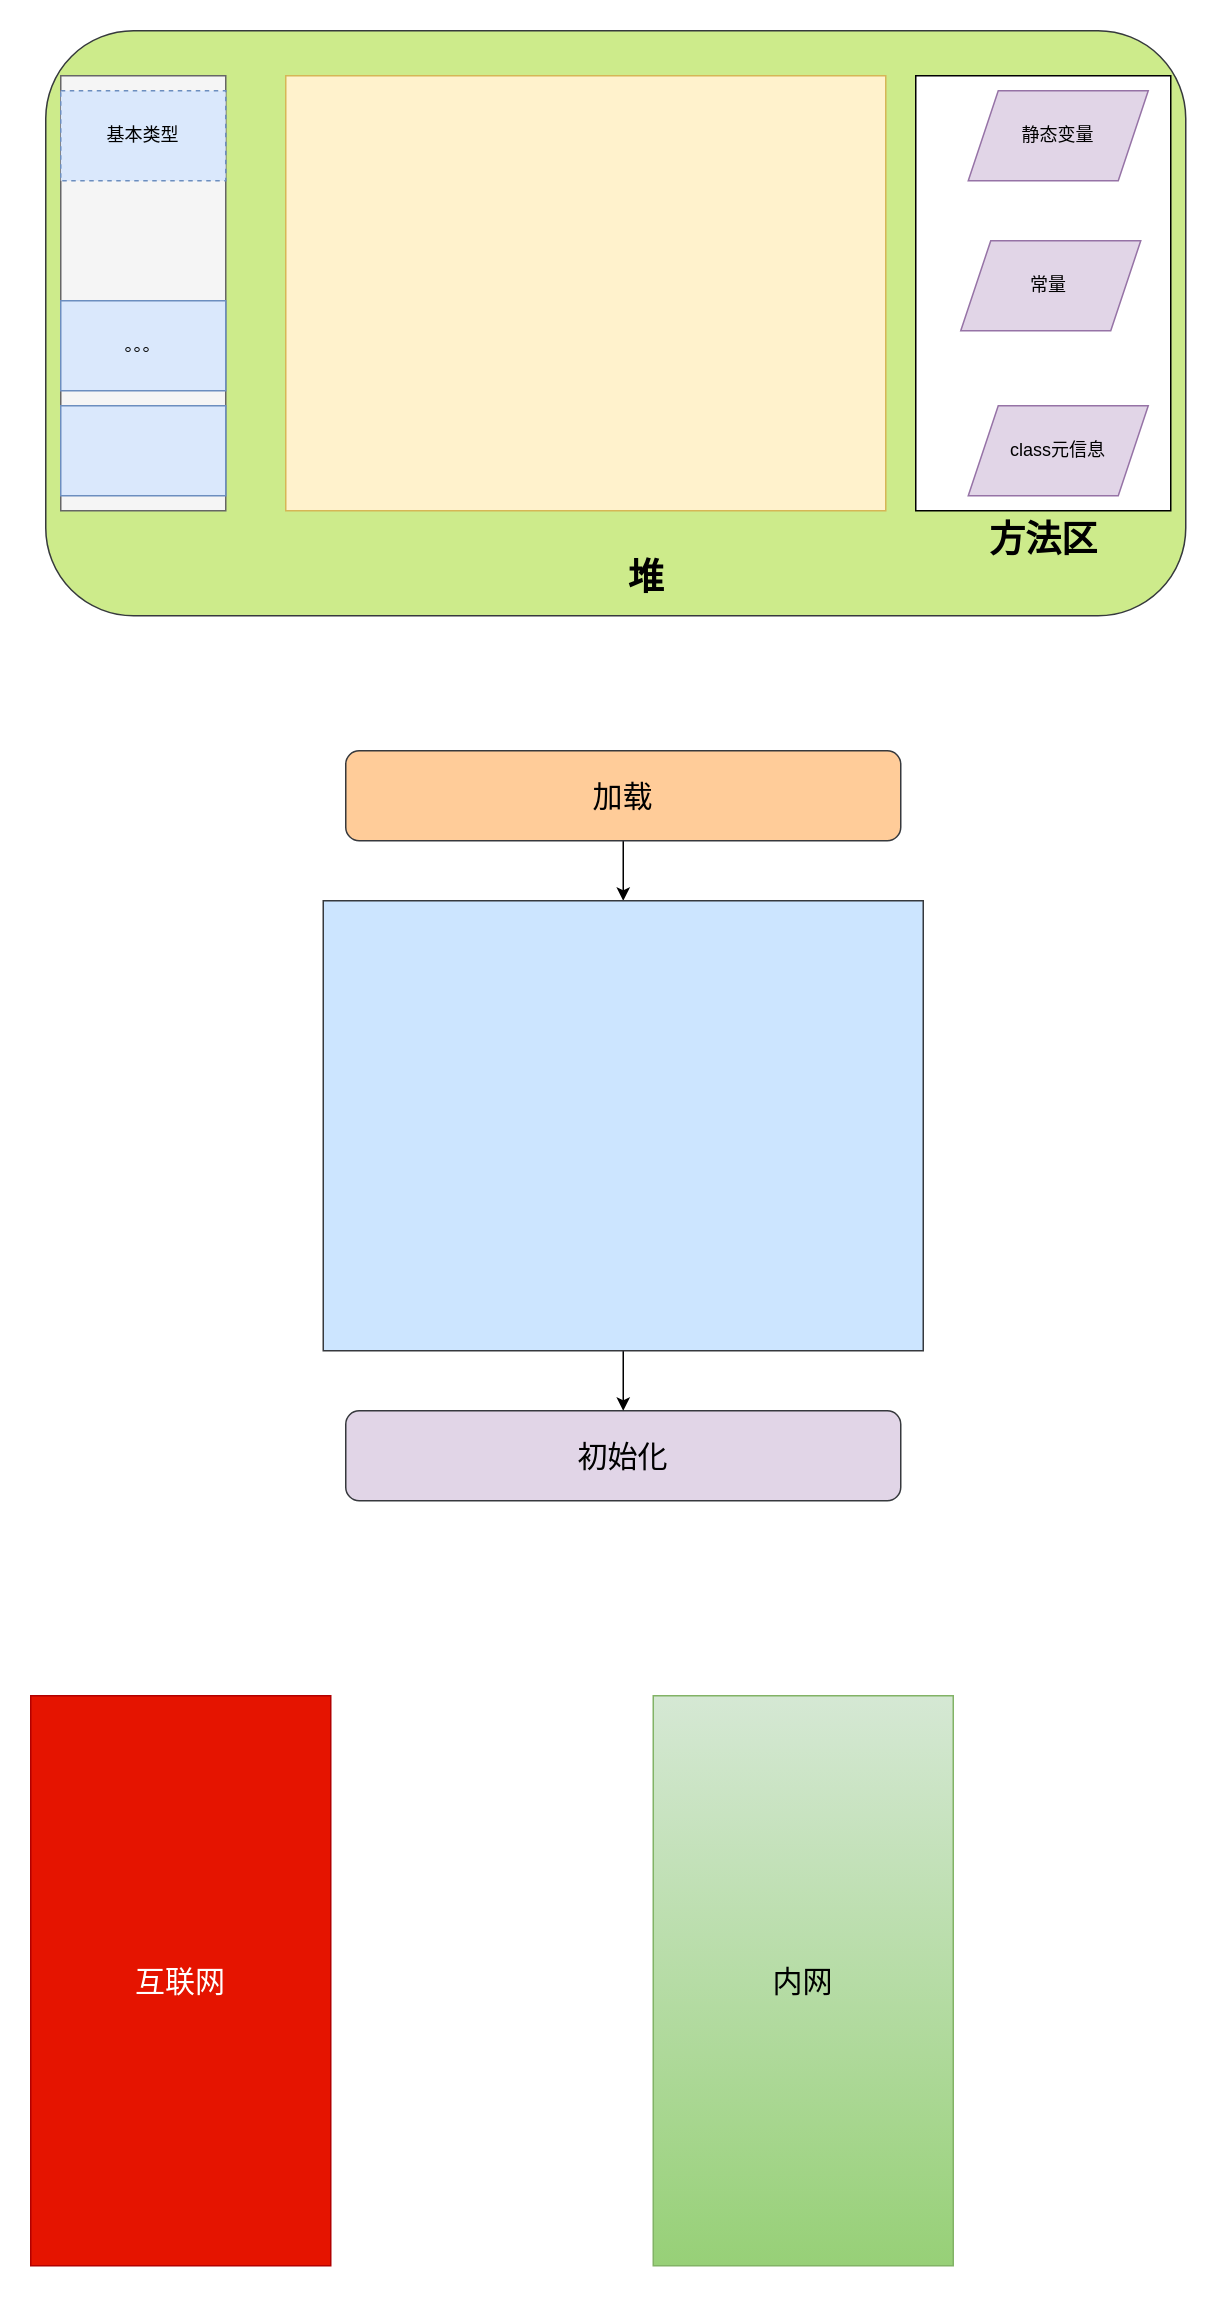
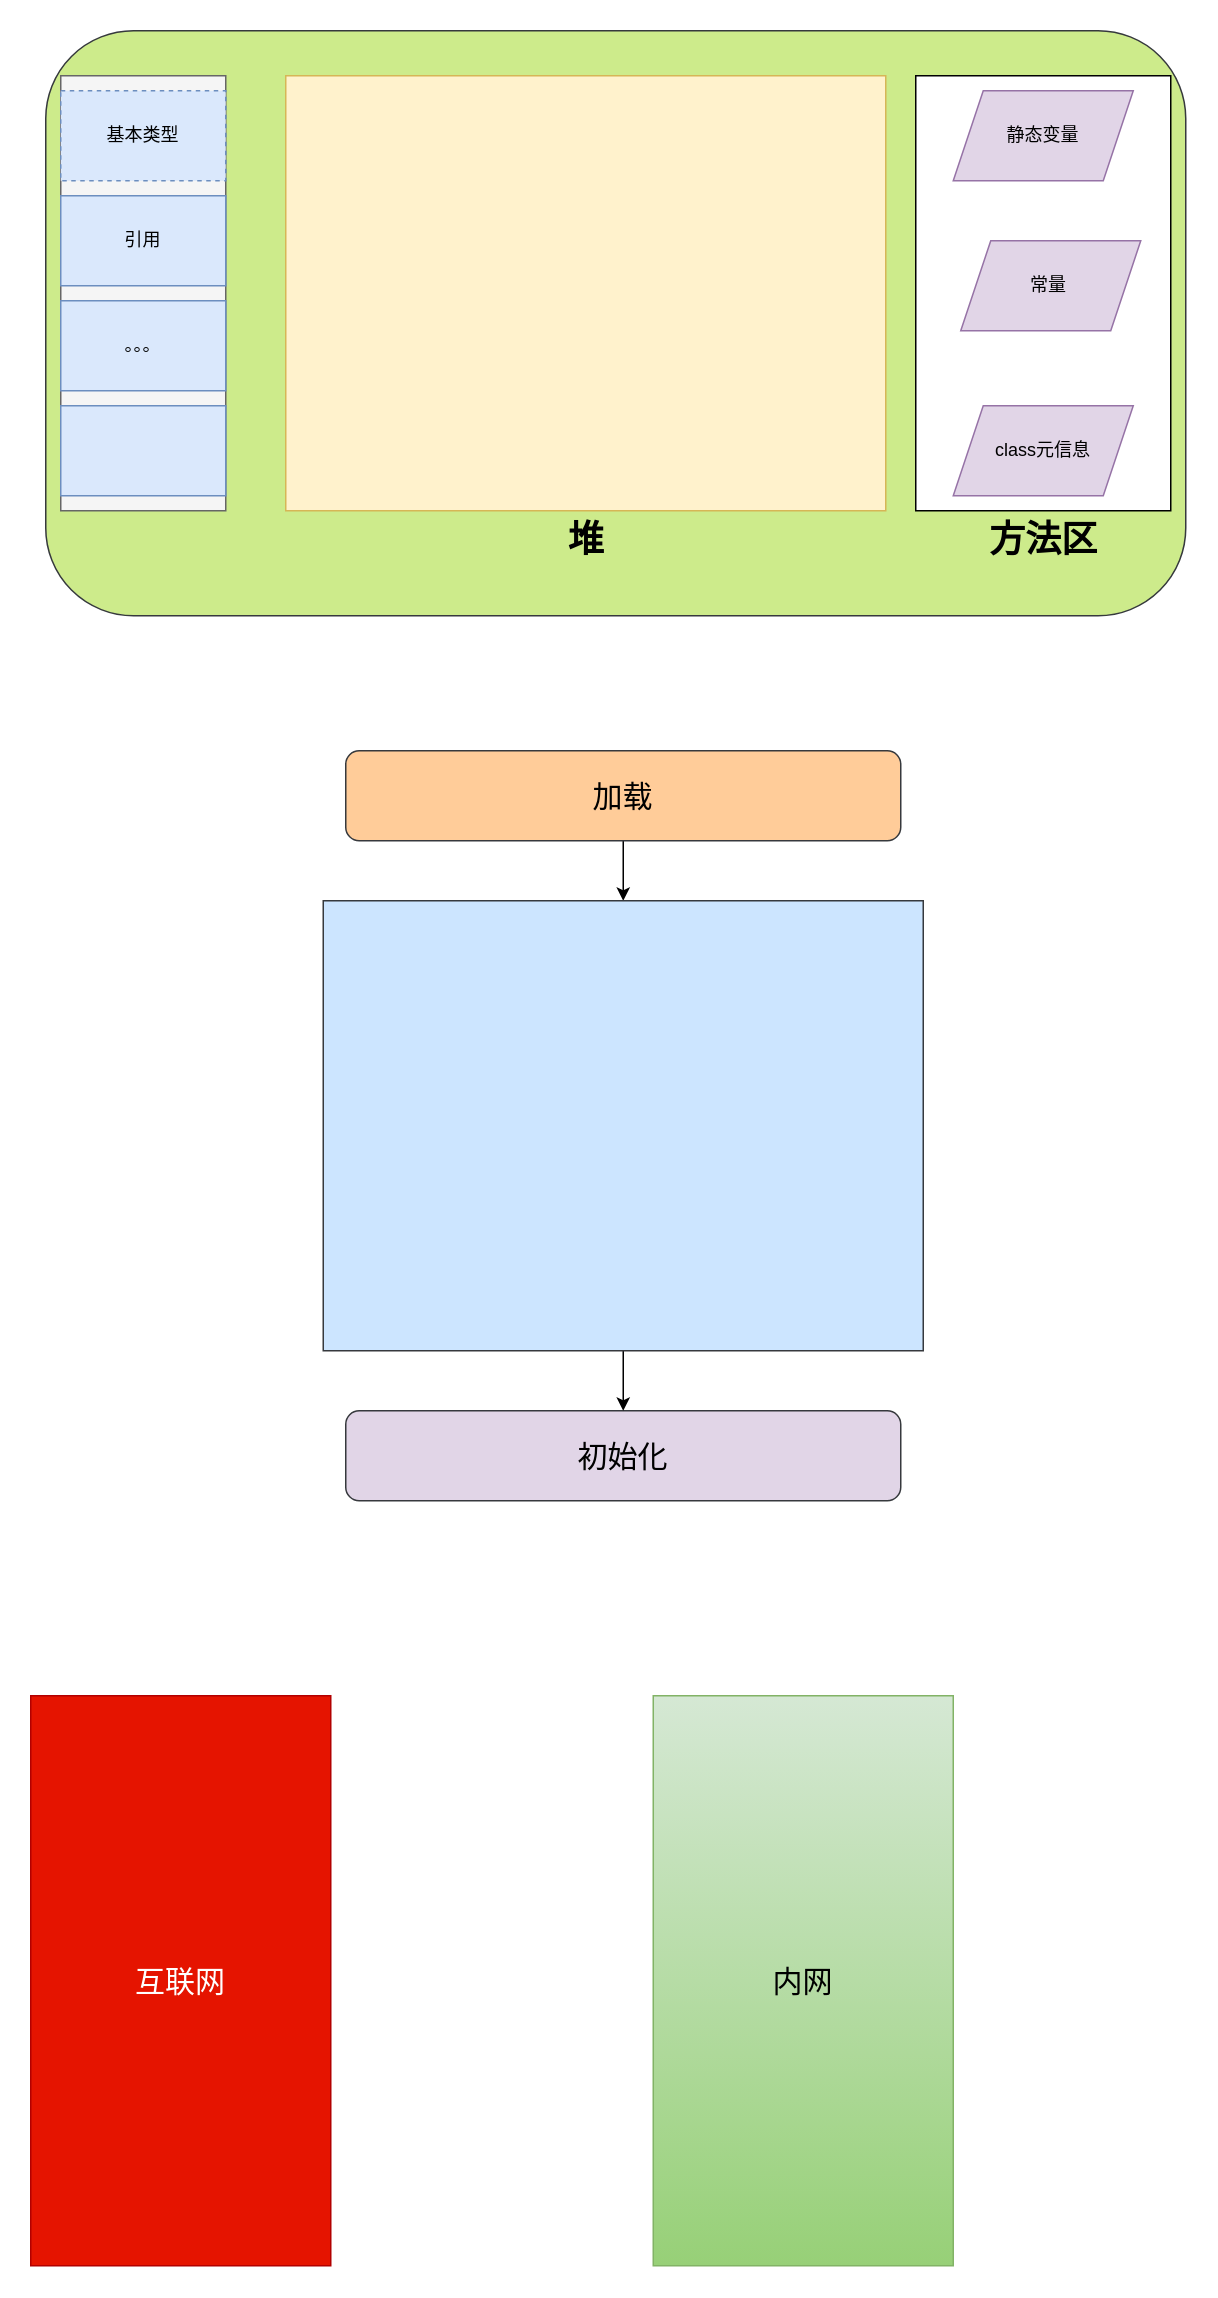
node "静态变量": moved (1058, 136) -> (1043, 136)
node "引用": added
node "class元信息": moved (1058, 451) -> (1043, 451)
node "堆": moved (646, 578) -> (586, 541)
